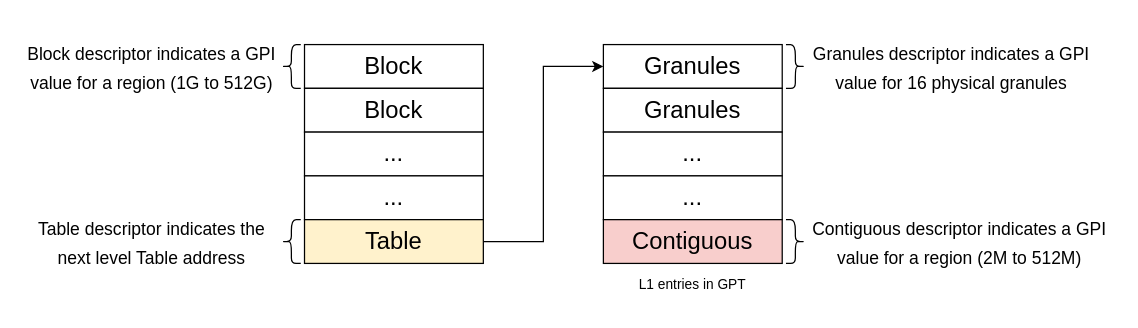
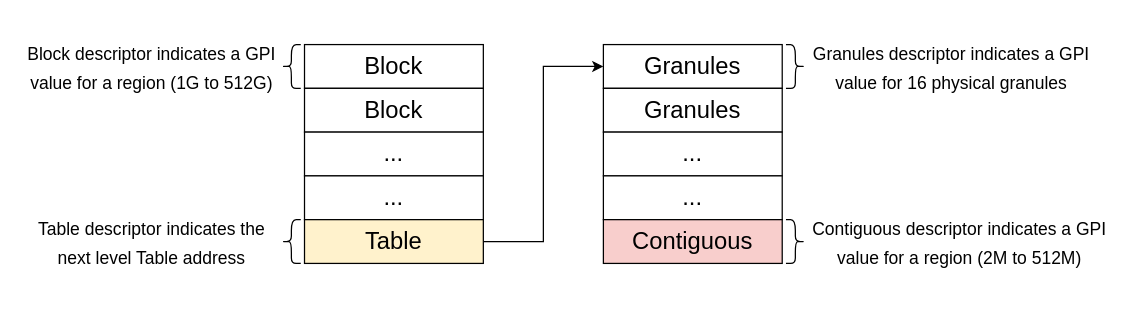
node "L1 entries in GPT": removed
